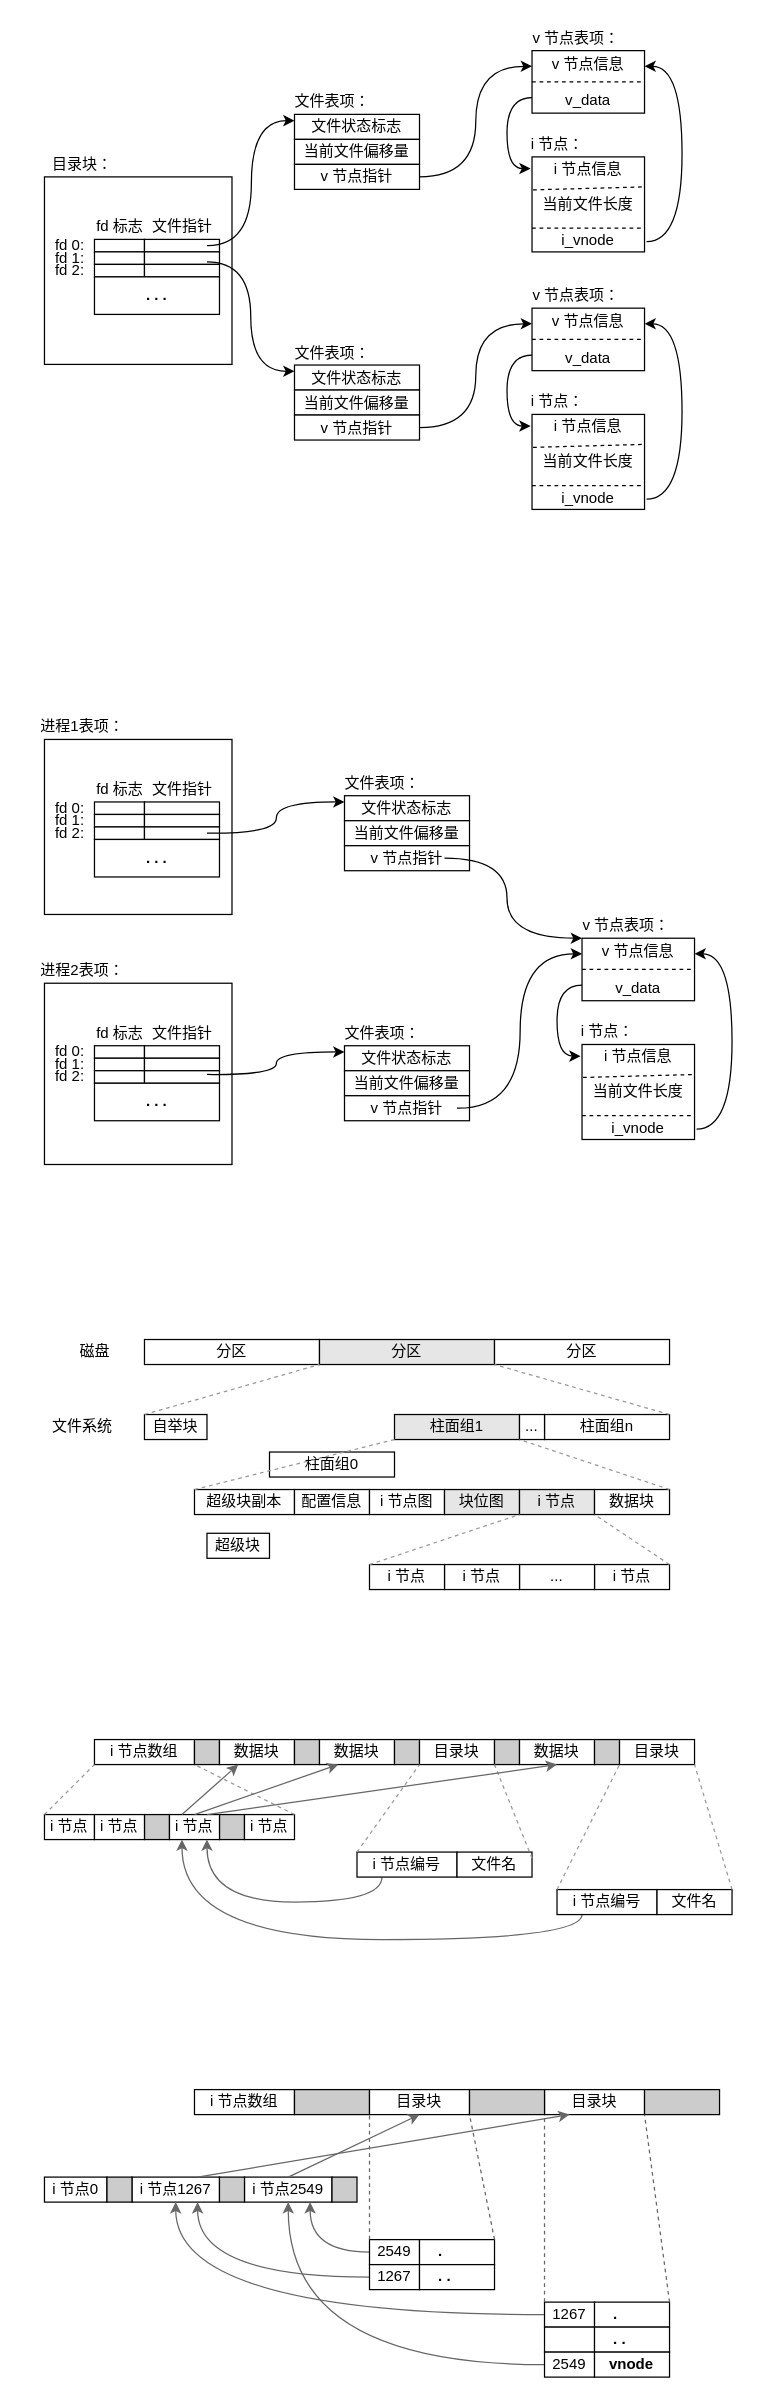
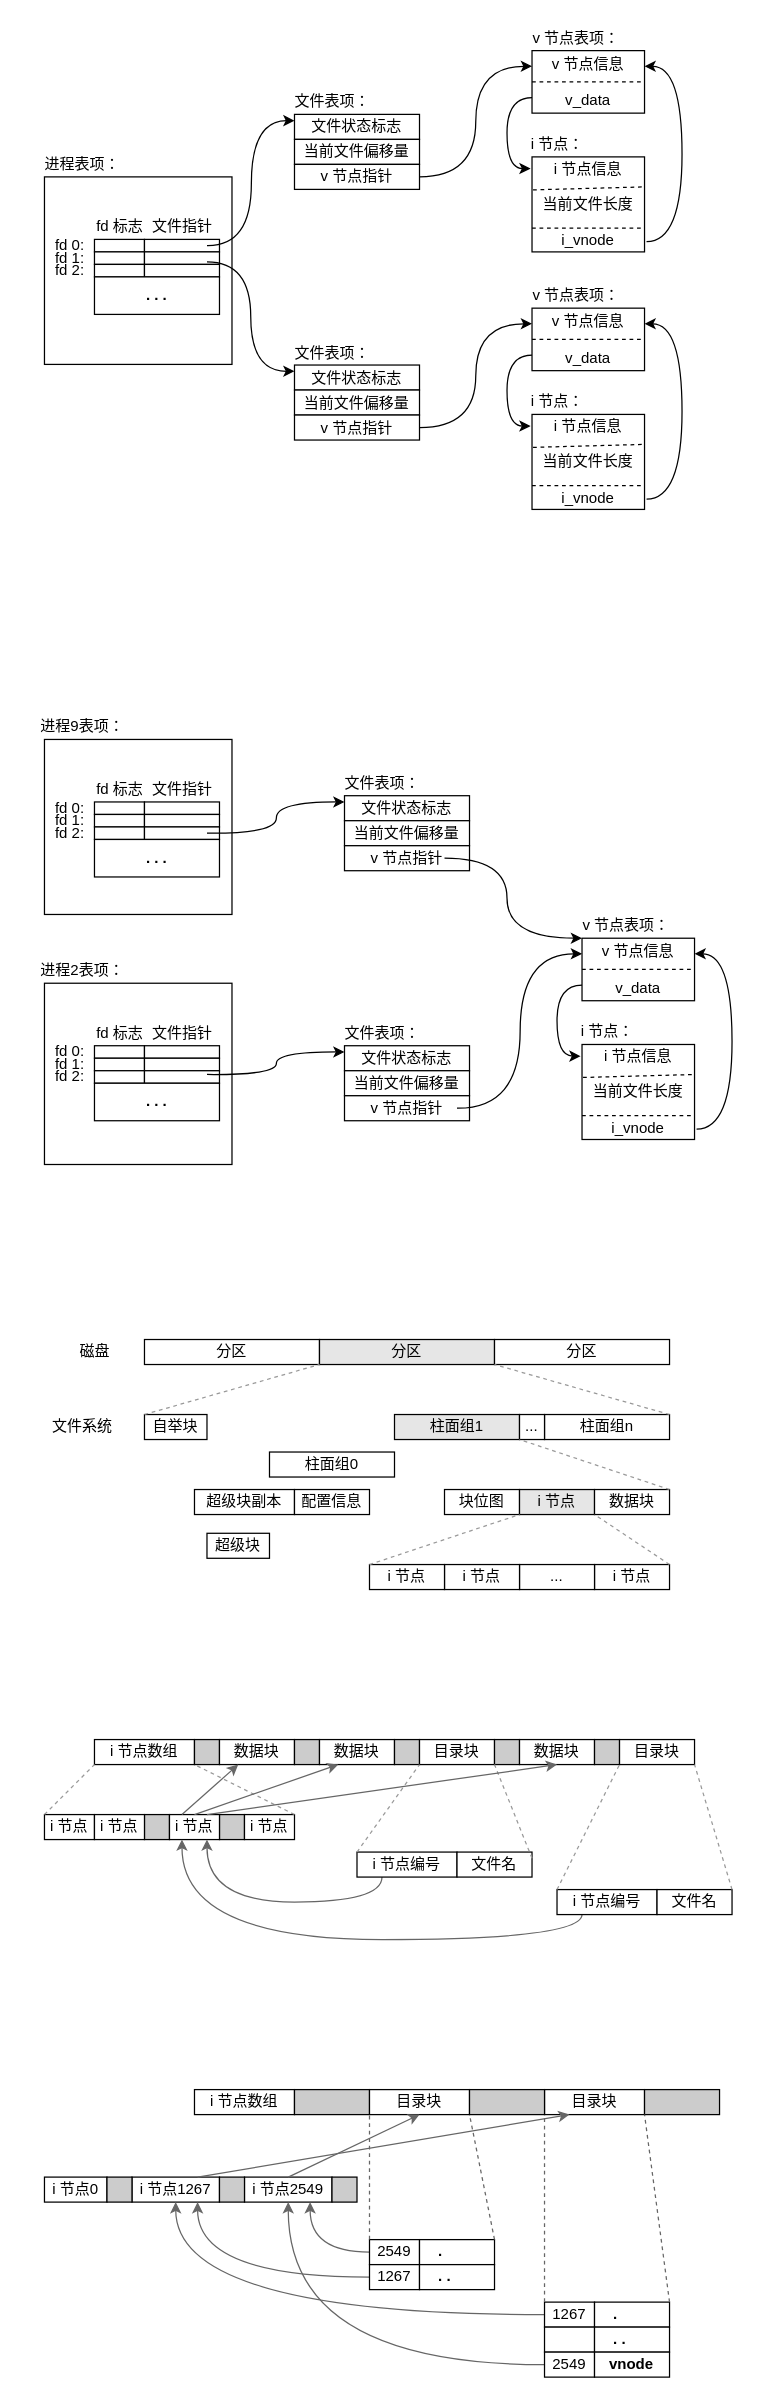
node "目录块：": label "目录块：" -> "进程表项："
node "进程1表项：": label "进程1表项：" -> "进程9表项："
edge "柱面组1" -- "超级块副本": removed
node "i 节点图": removed
node "块位图": fillcolor #e6e6e6 -> #ffffff
